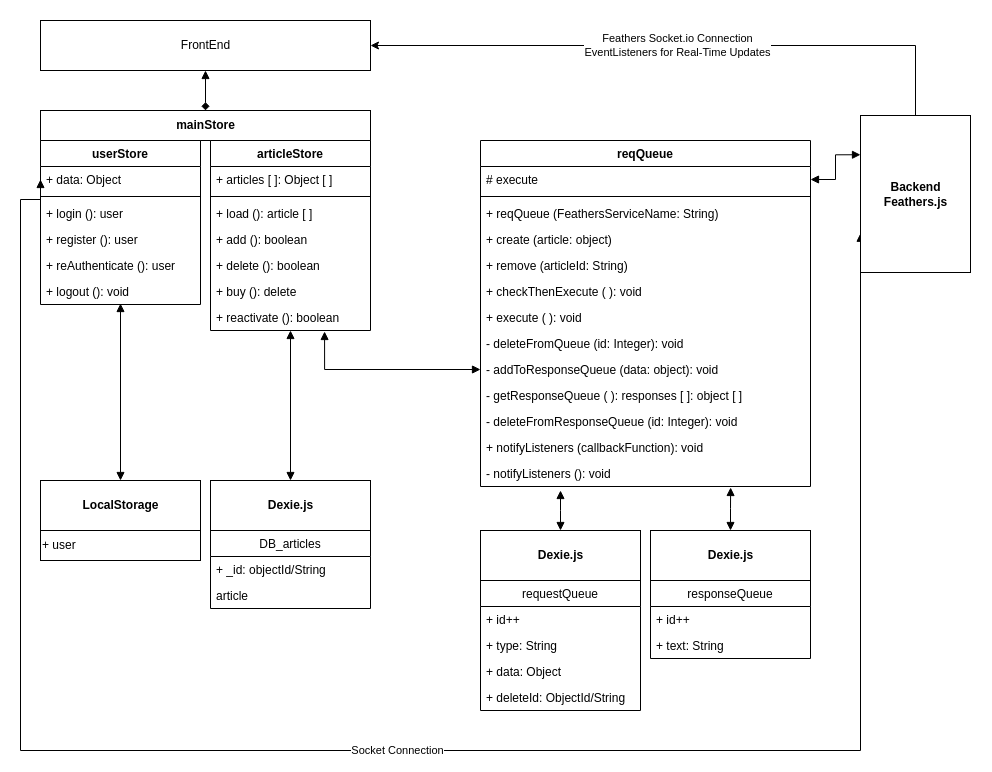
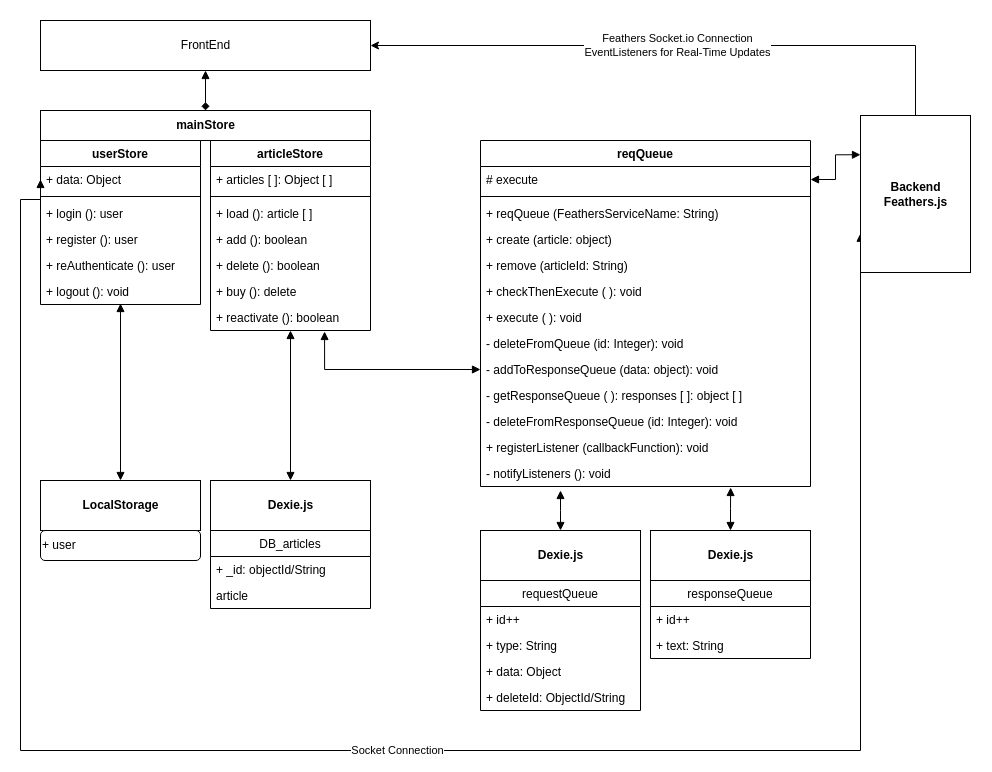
node "+ notifyListeners (callbackFunction): void": label "+ notifyListeners (callbackFunction): void" -> "+ registerListener (callbackFunction): void"
node "+ user": shape rectangle -> rounded rectangle
